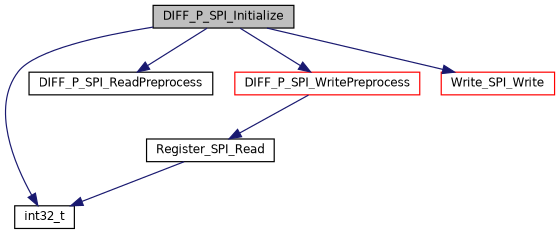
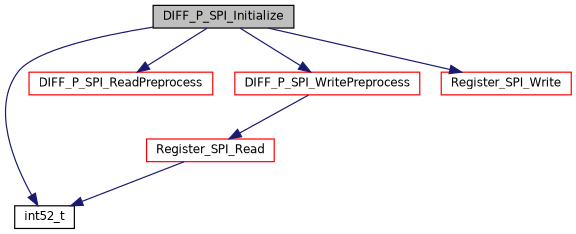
node "DIFF_P_SPI_ReadPreprocess": color black -> red
node "Write_SPI_Write": label "Write_SPI_Write" -> "Register_SPI_Write"
node "Register_SPI_Read": color black -> red
node "int32_t": label "int32_t" -> "int52_t"
